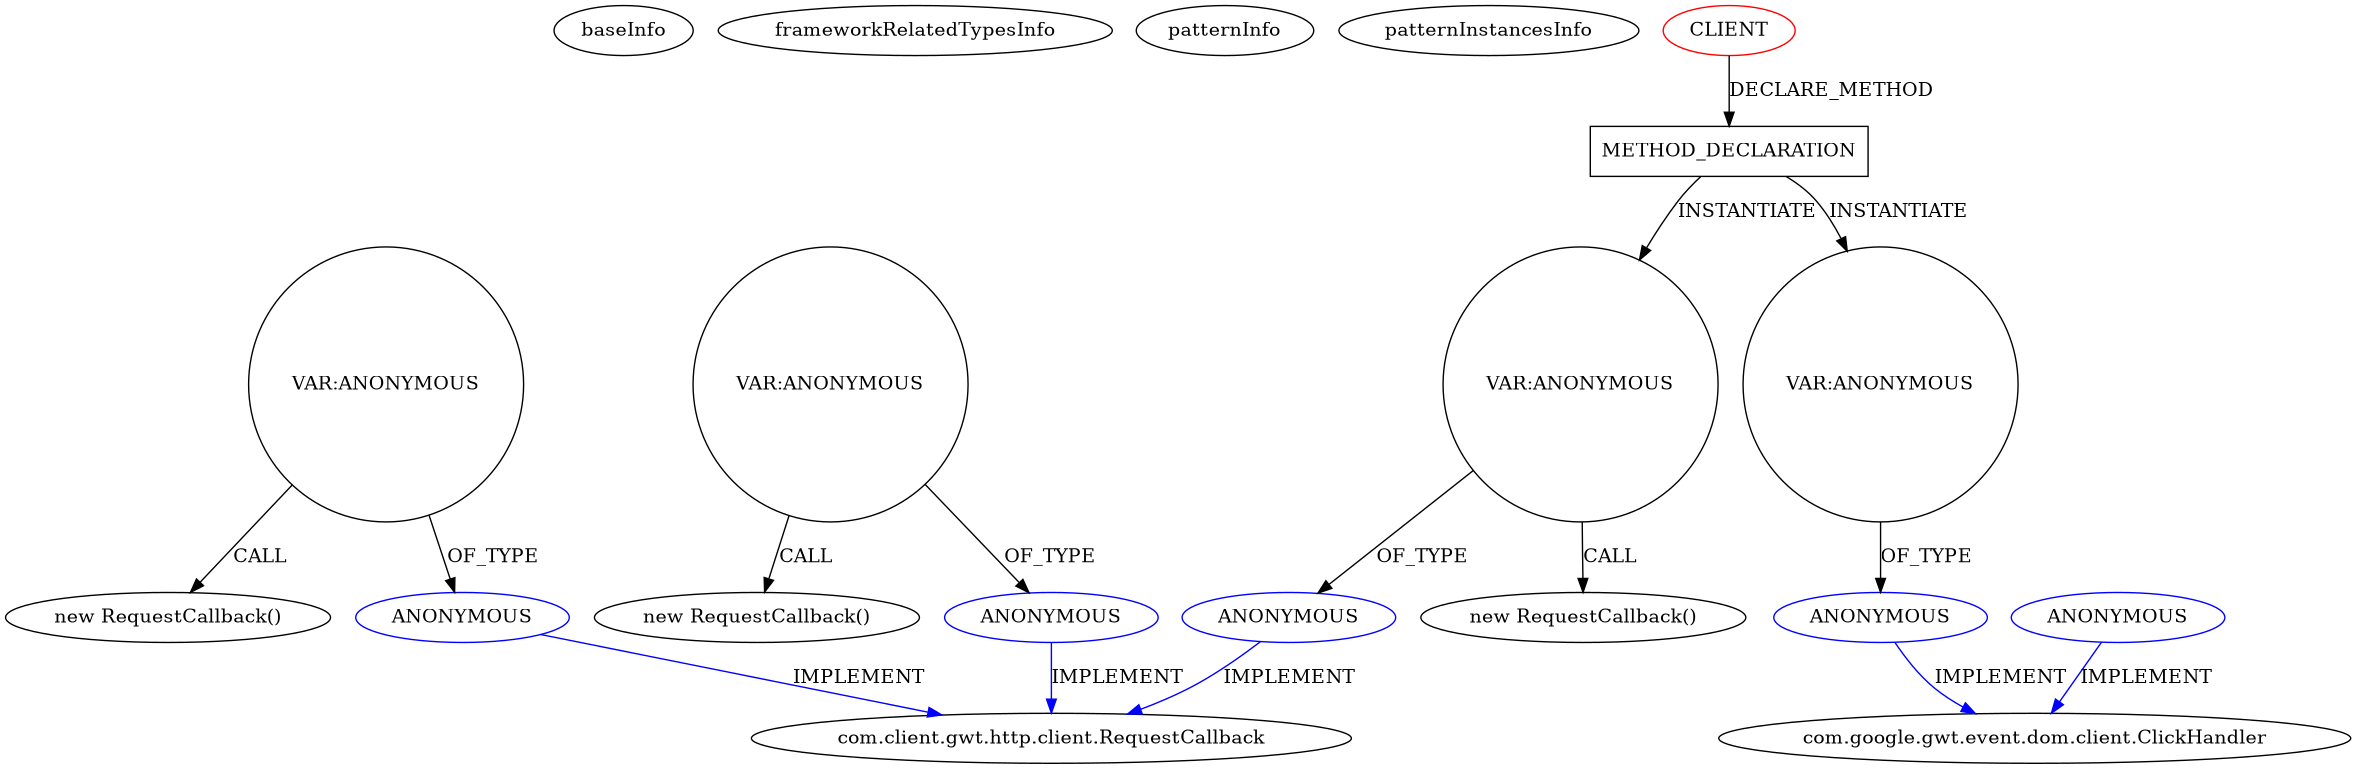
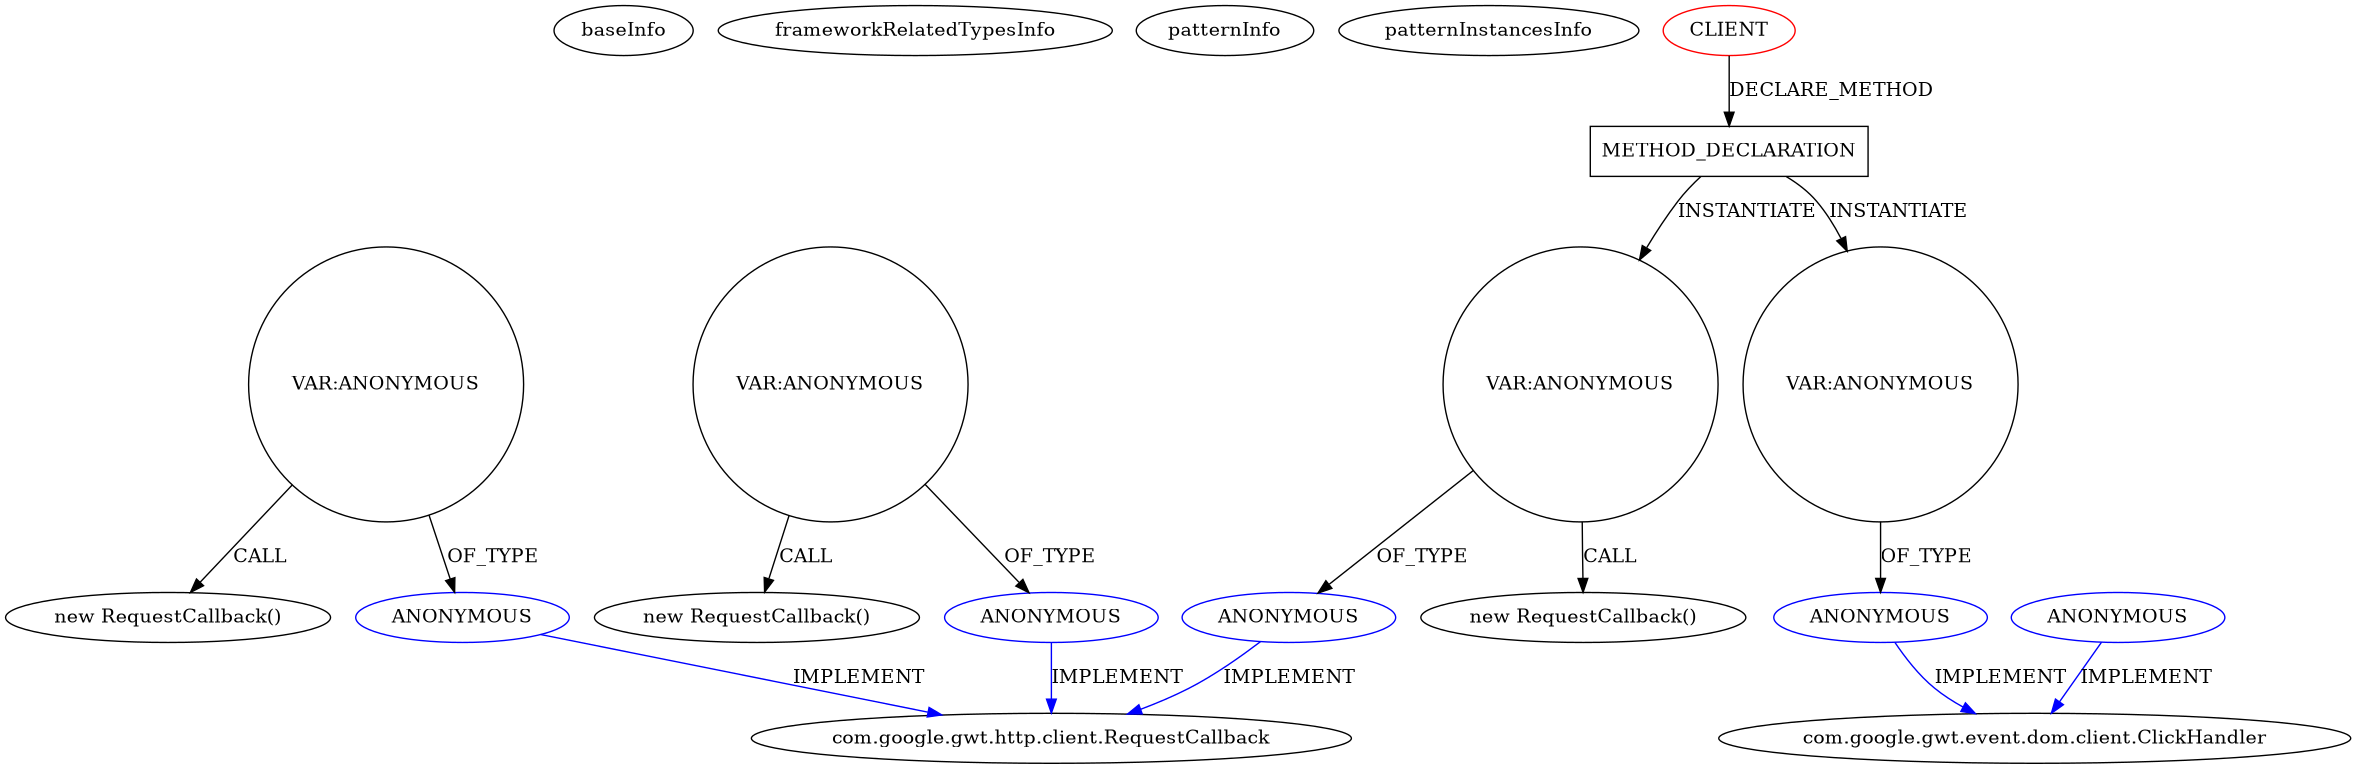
node "com.client.gwt.http.client.RequestCallback": label "com.client.gwt.http.client.RequestCallback" -> "com.google.gwt.http.client.RequestCallback"
